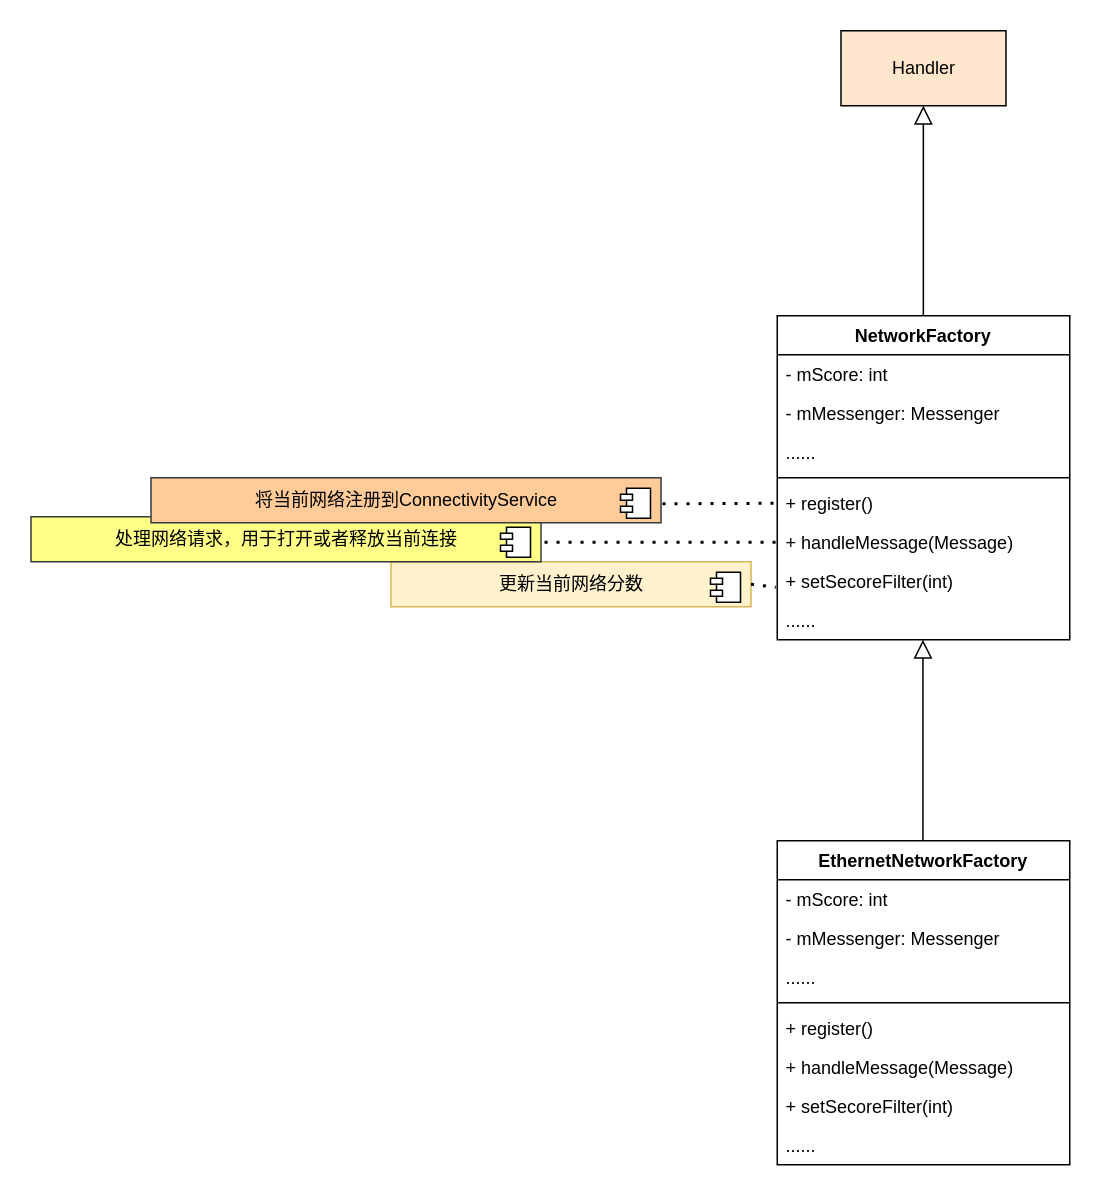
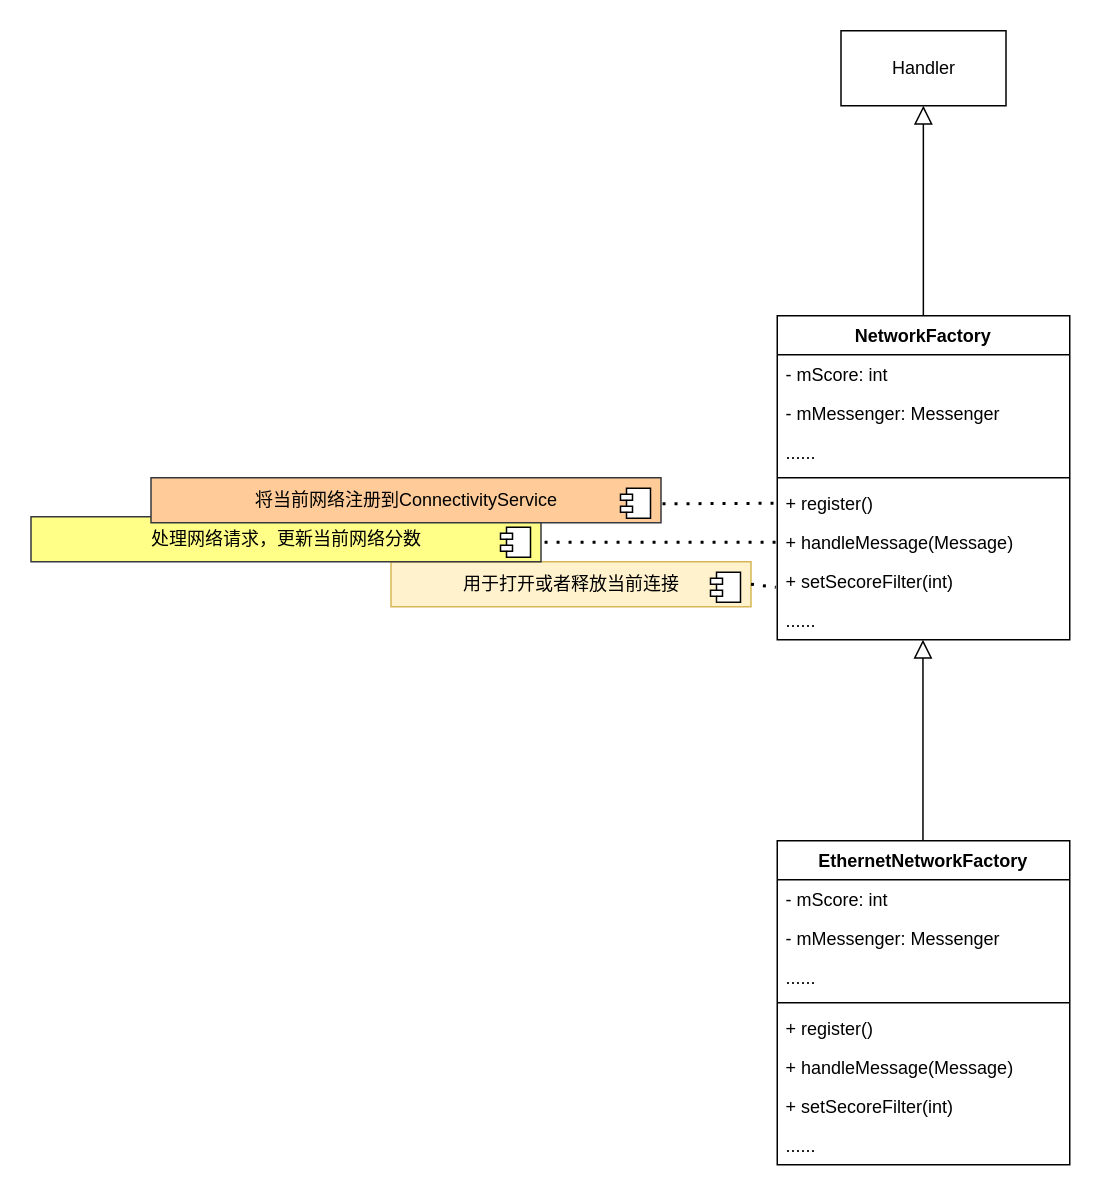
node "Handler": fillcolor #ffe6cc -> #ffffff
node "处理网络请求，用于打开或者释放当前连接": label "处理网络请求，用于打开或者释放当前连接" -> "处理网络请求，更新当前网络分数"
node "更新当前网络分数": label "更新当前网络分数" -> "用于打开或者释放当前连接"
